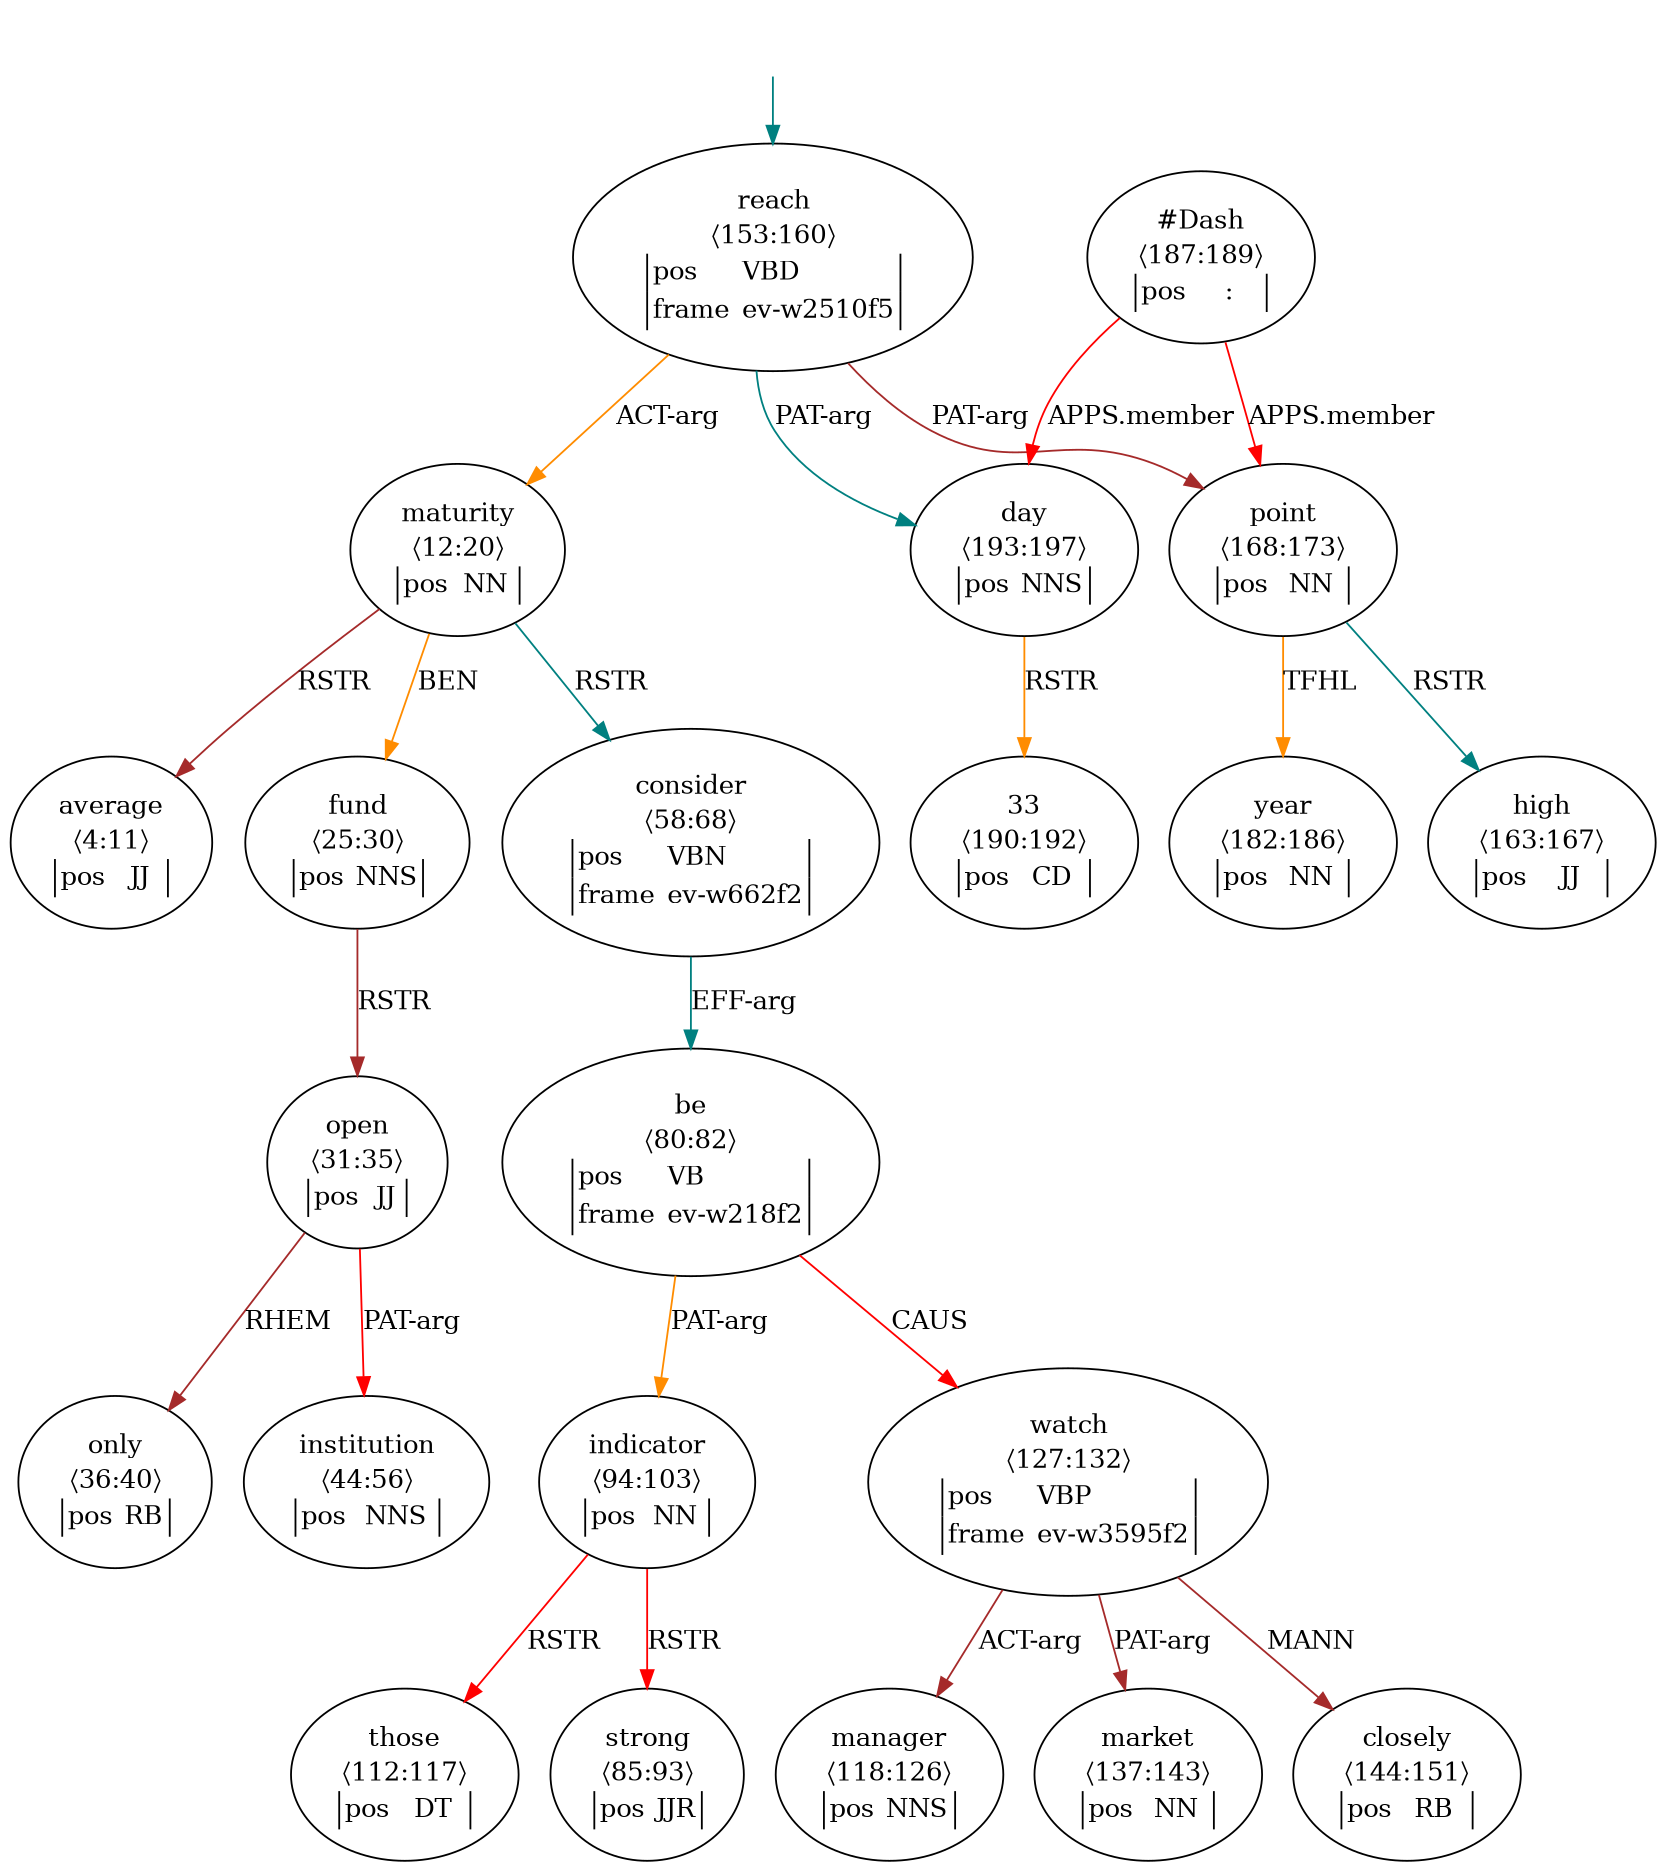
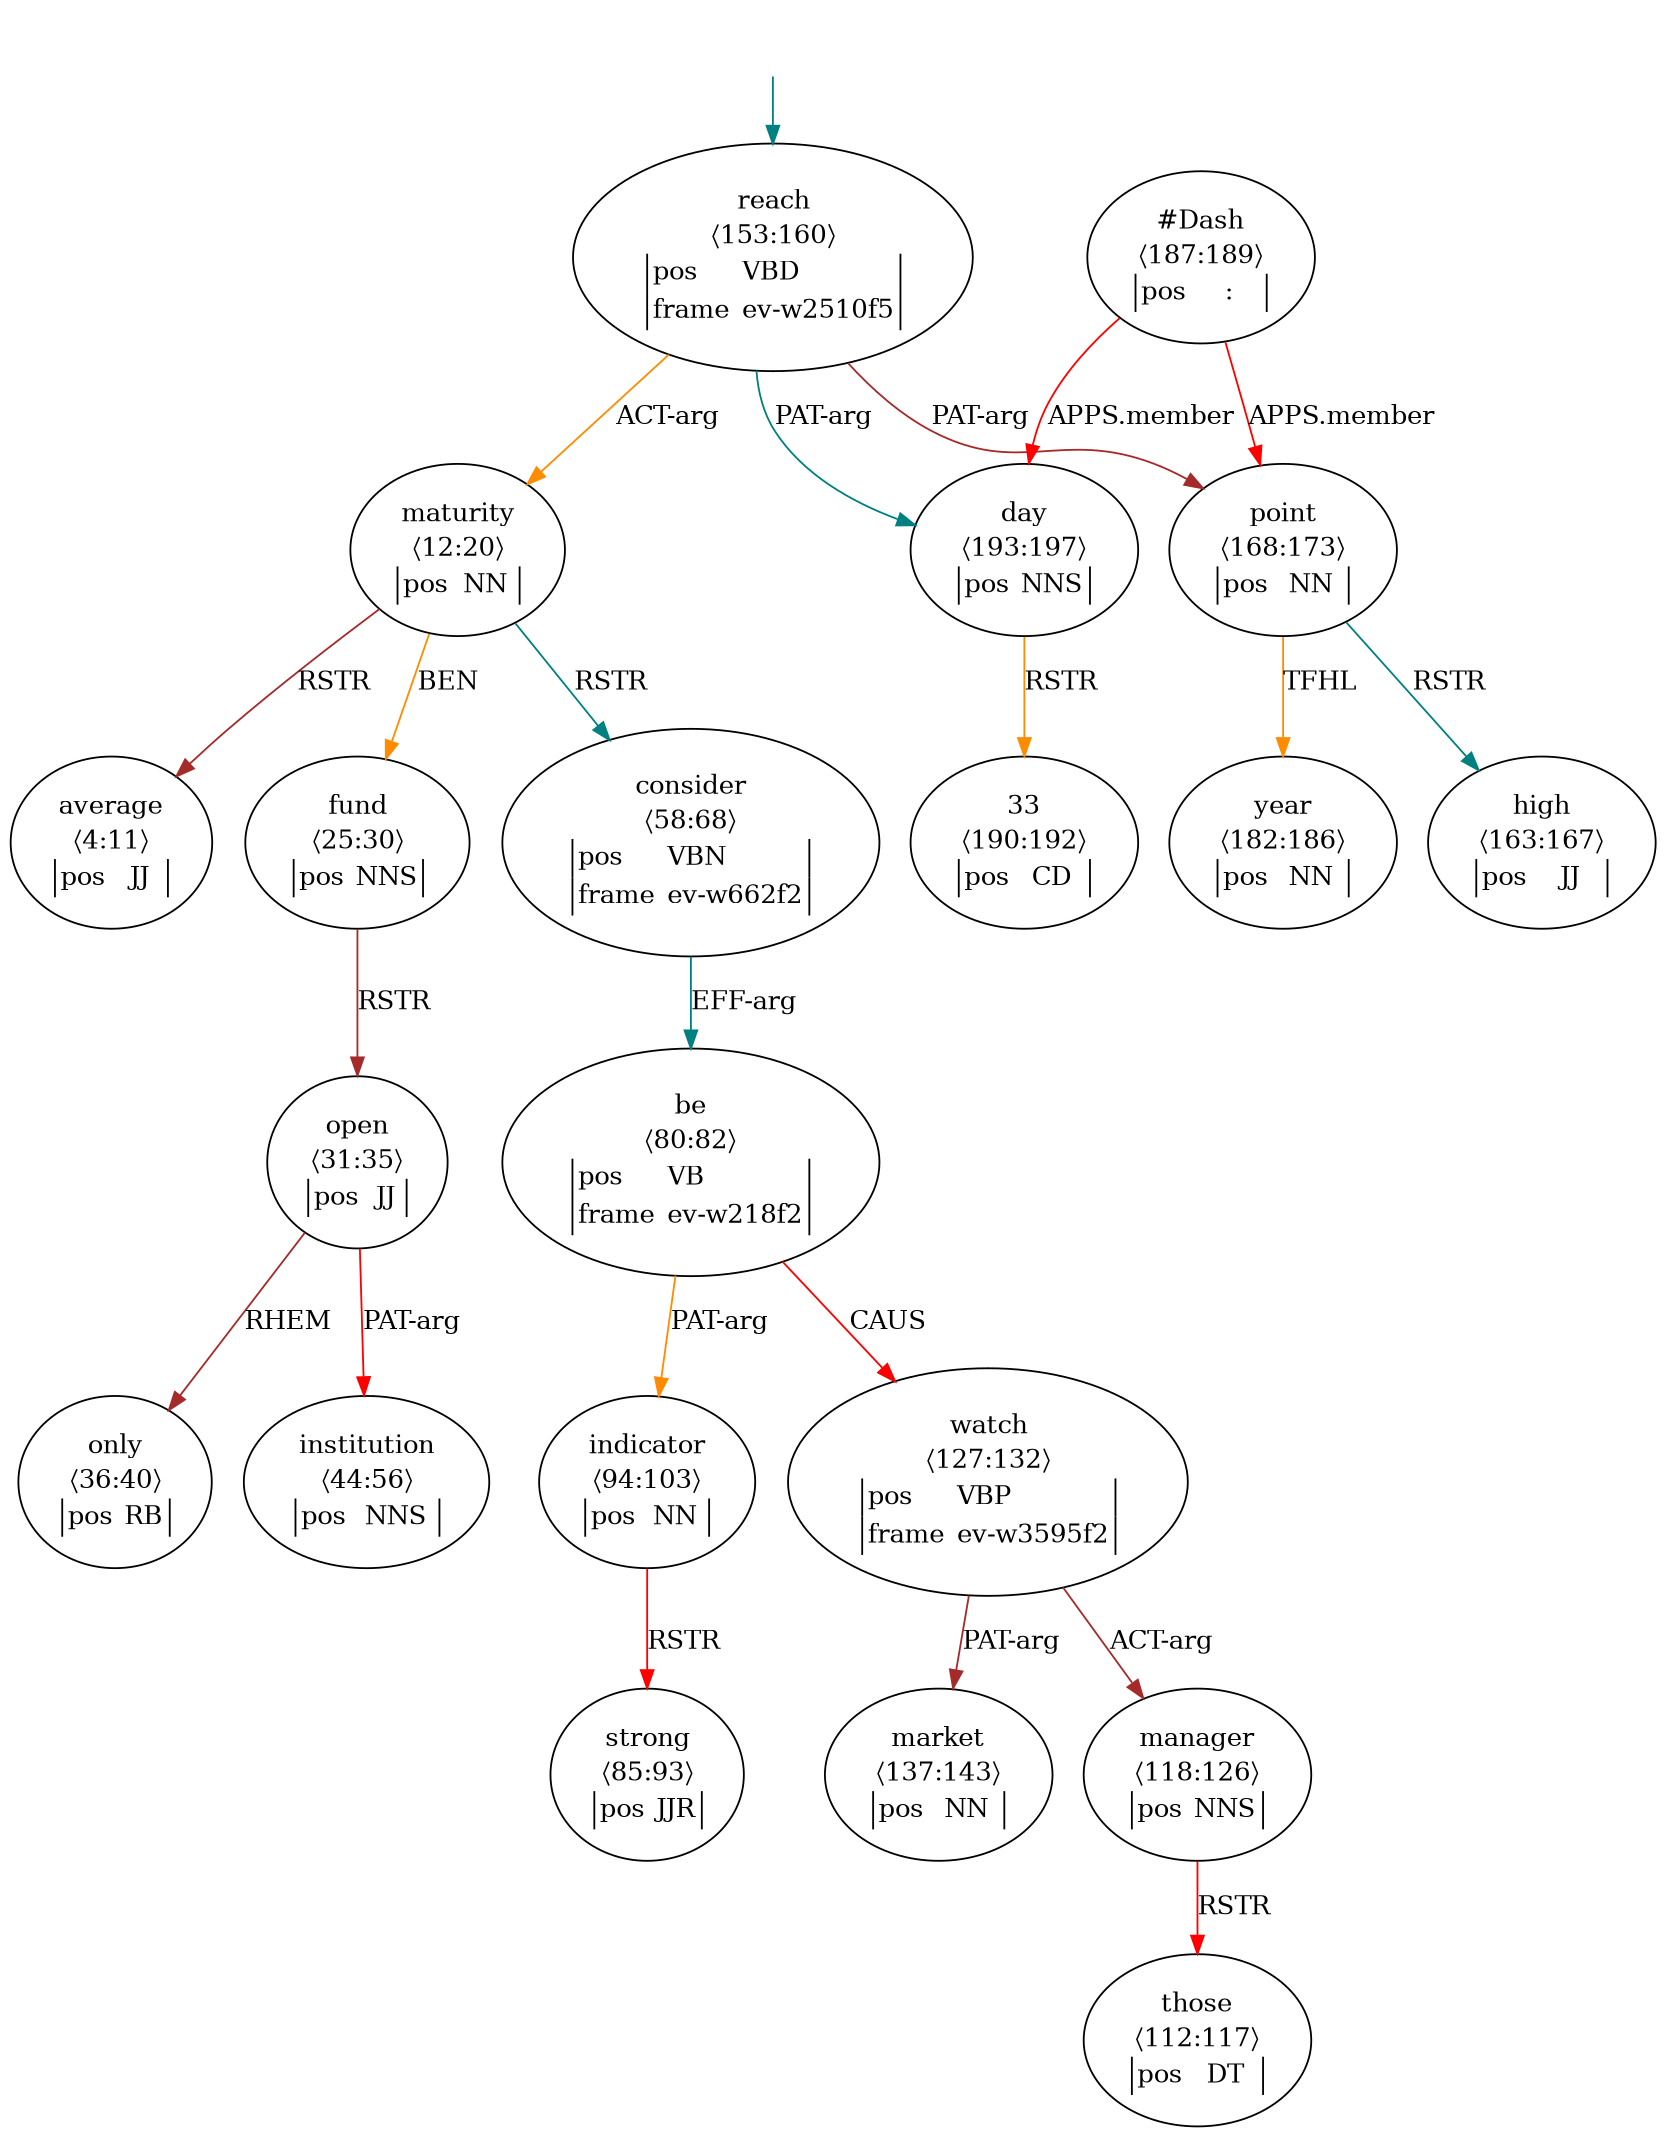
edge "indicator" -> "those": now "manager" -> "those"
node "closely": removed
